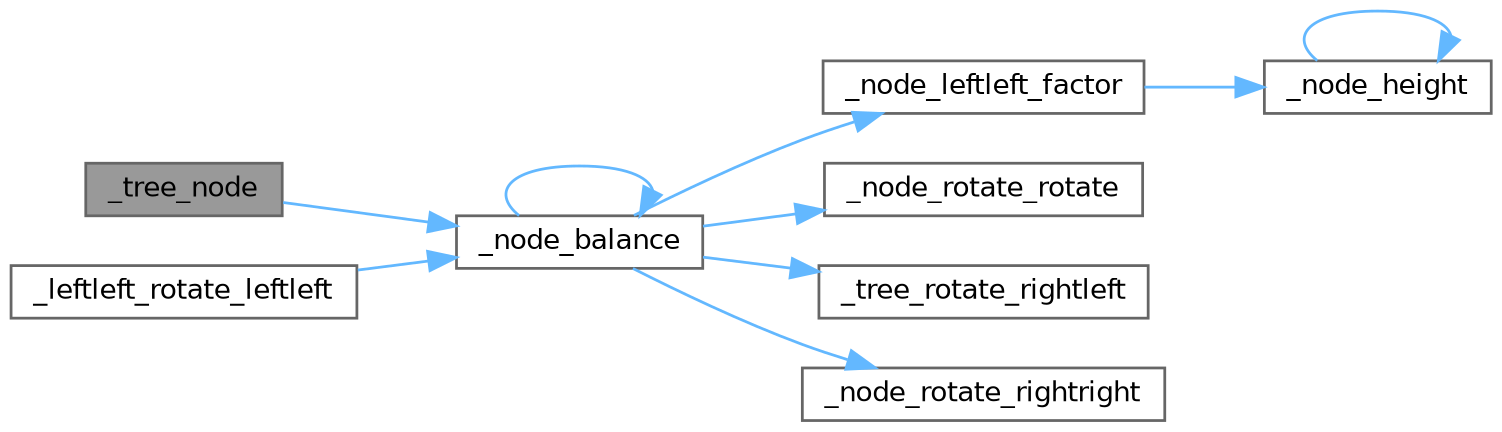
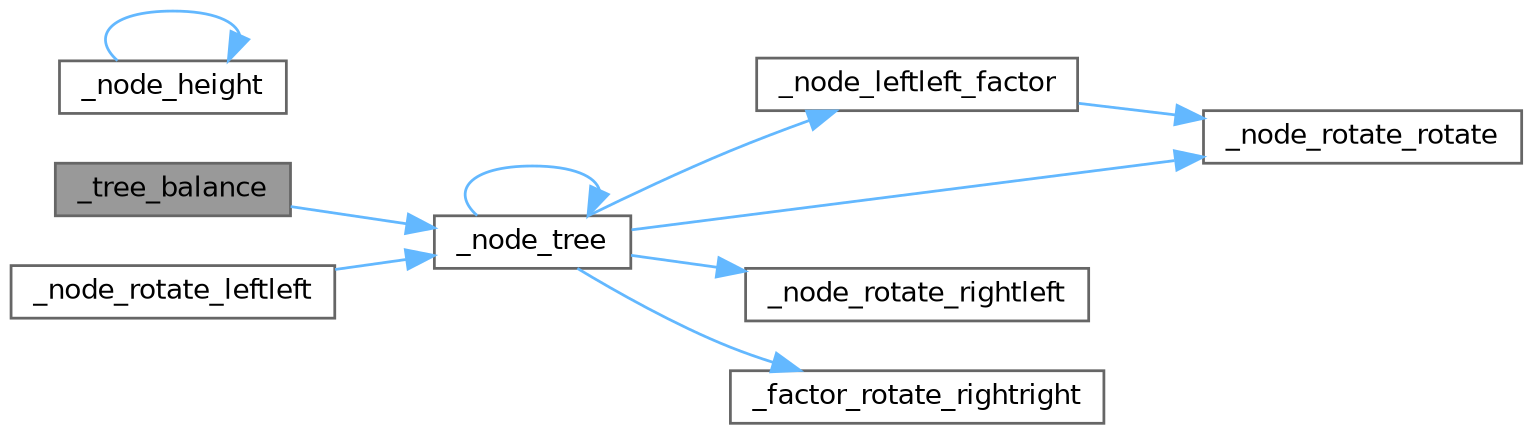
edge "_node_leftleft_factor" -> "_node_height": now "_node_leftleft_factor" -> "_node_rotate_rotate"
node "_tree_node": label "_tree_node" -> "_tree_balance"
node "_node_balance": label "_node_balance" -> "_node_tree"
node "_leftleft_rotate_leftleft": label "_leftleft_rotate_leftleft" -> "_node_rotate_leftleft"
node "_tree_rotate_rightleft": label "_tree_rotate_rightleft" -> "_node_rotate_rightleft"
node "_node_rotate_rightright": label "_node_rotate_rightright" -> "_factor_rotate_rightright"
